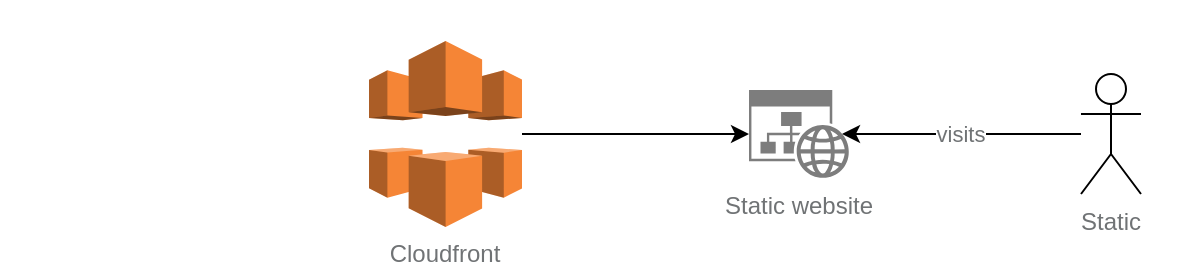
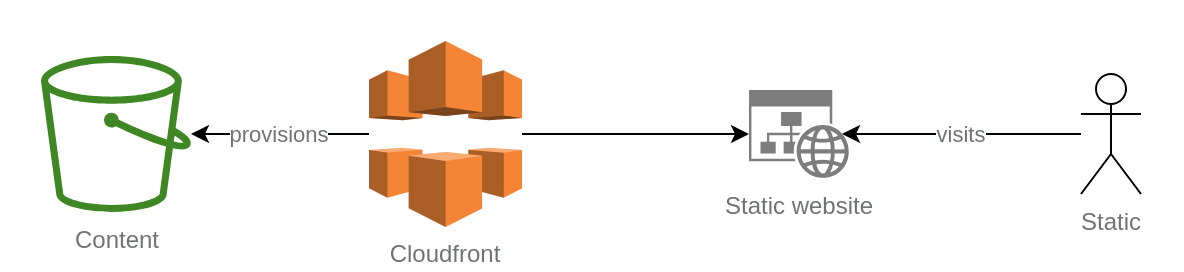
node "Content": added
edge "Cloudfront" -> "Content": added, label "provisions"
